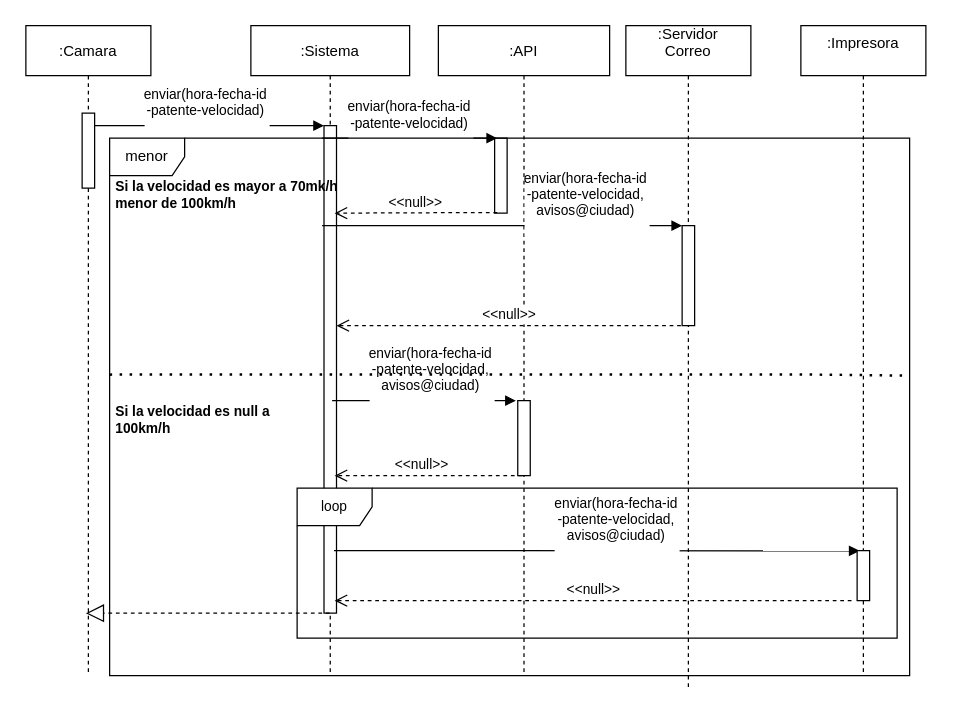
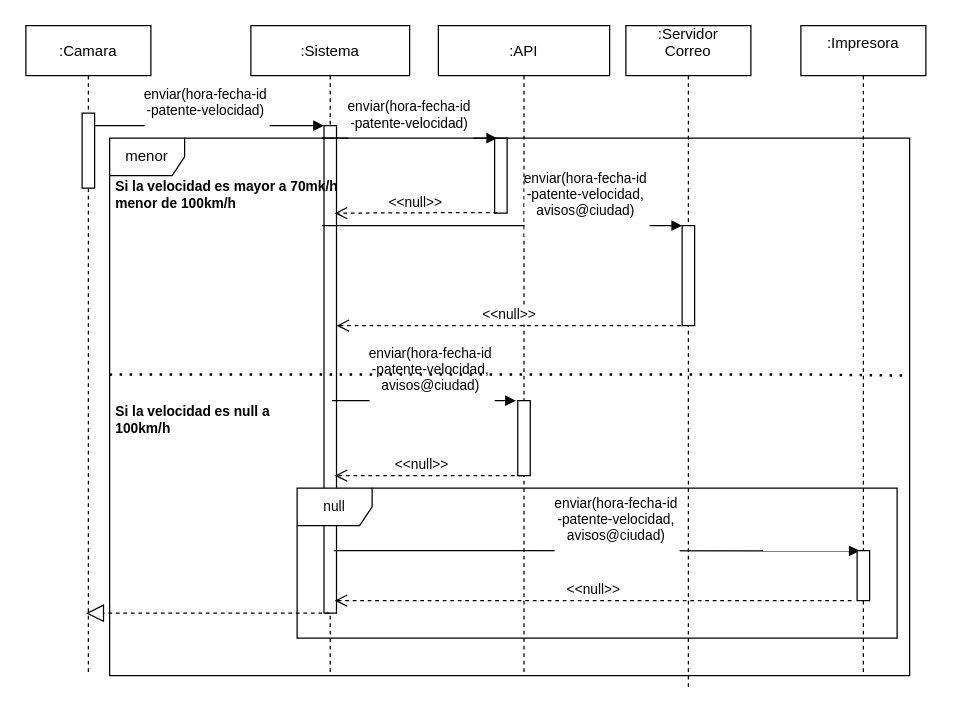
node "loop": label "loop" -> "null"
